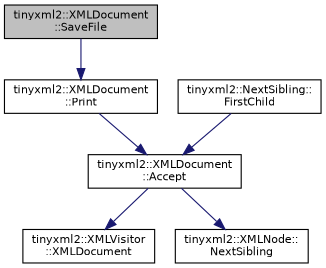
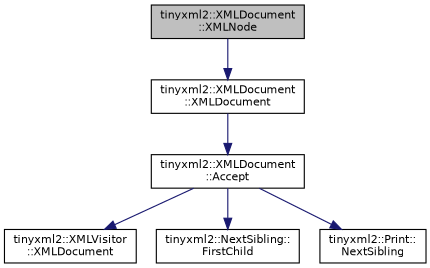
node "tinyxml2::XMLDocument ::SaveFile": label "tinyxml2::XMLDocument ::SaveFile" -> "tinyxml2::XMLDocument ::XMLNode"
node "tinyxml2::XMLDocument ::Print": label "tinyxml2::XMLDocument ::Print" -> "tinyxml2::XMLDocument ::XMLDocument"
edge "tinyxml2::NextSibling:: FirstChild" -> "tinyxml2::XMLDocument ::Accept": reversed
node "tinyxml2::XMLNode:: NextSibling": label "tinyxml2::XMLNode:: NextSibling" -> "tinyxml2::Print:: NextSibling"
